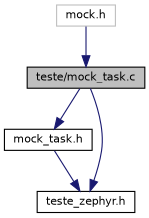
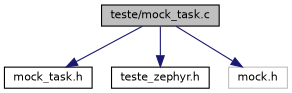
edge "mock.h" -> "teste/mock_task.c": reversed
edge "mock_task.h" -> "teste_zephyr.h": removed
